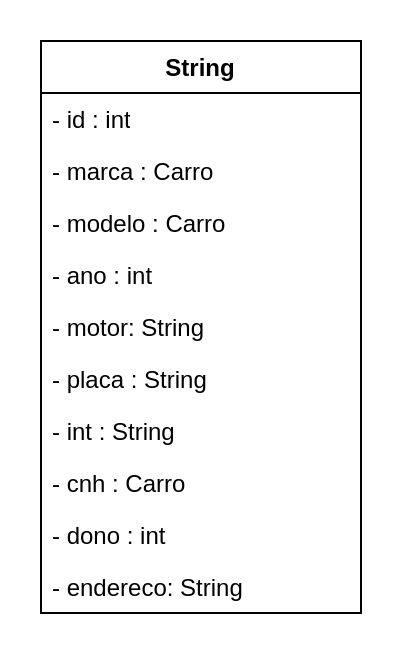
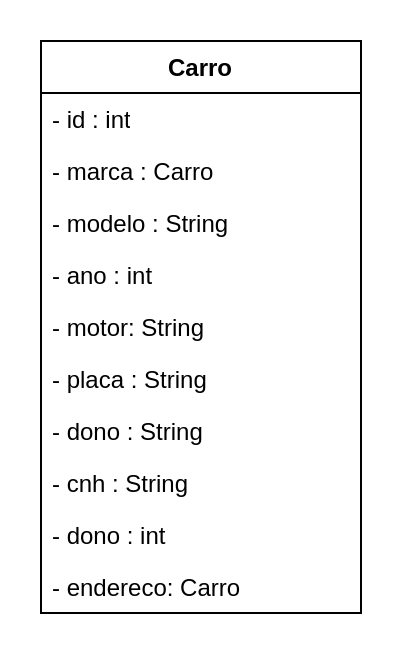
node "String": label "String" -> "Carro"
node "- modelo : Carro": label "- modelo : Carro" -> "- modelo : String"
node "- int : String": label "- int : String" -> "- dono : String"
node "- cnh : Carro": label "- cnh : Carro" -> "- cnh : String"
node "- endereco: String": label "- endereco: String" -> "- endereco: Carro"
